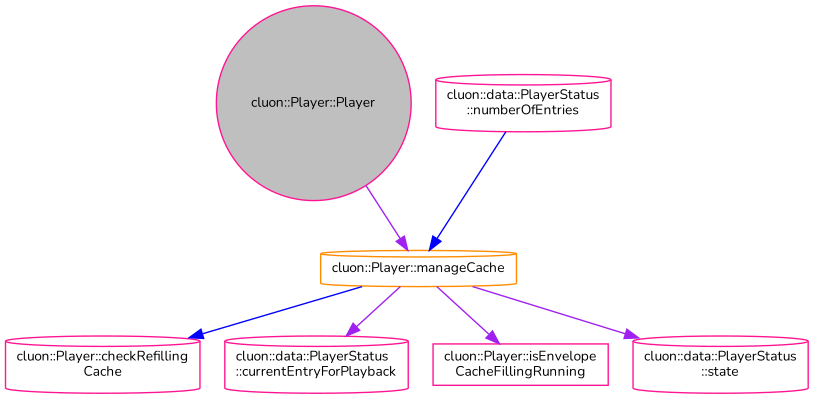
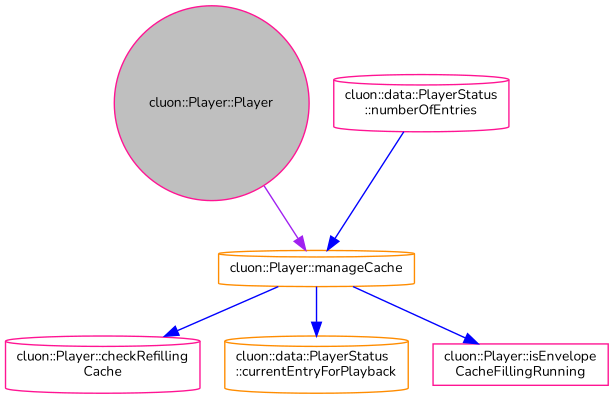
edge "cluon::Player::manageCache" -> "cluon::data::PlayerStatus ::currentEntryForPlayback": color purple -> blue
edge "cluon::Player::manageCache" -> "cluon::Player::isEnvelope CacheFillingRunning": color purple -> blue
node "cluon::data::PlayerStatus ::currentEntryForPlayback": color deeppink -> darkorange
node "cluon::data::PlayerStatus ::state": removed
